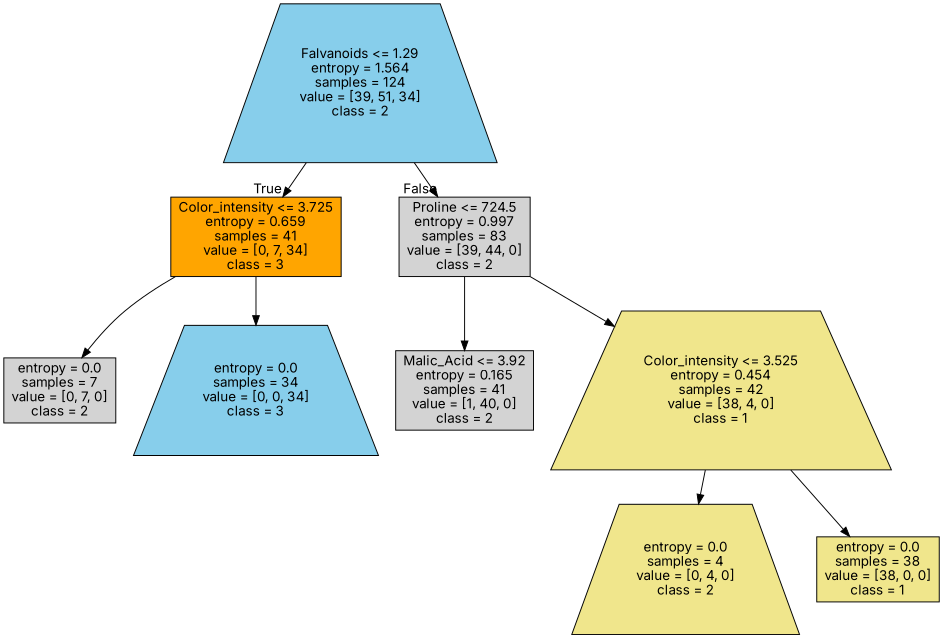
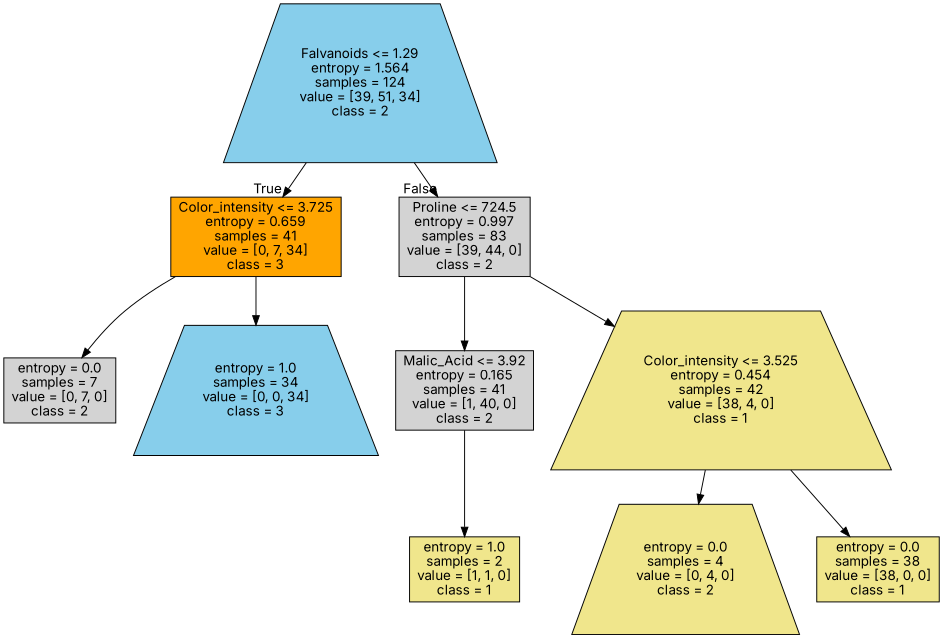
node "entropy = 0.0 samples = 34 value = [0, 0, 34] class = 3": label "entropy = 0.0 samples = 34 value = [0, 0, 34] class = 3" -> "entropy = 1.0 samples = 34 value = [0, 0, 34] class = 3"
node "entropy = 1.0 samples = 2 value = [1, 1, 0] class = 1": added
